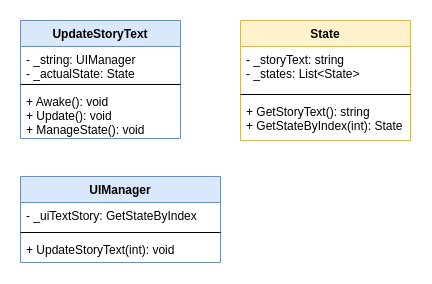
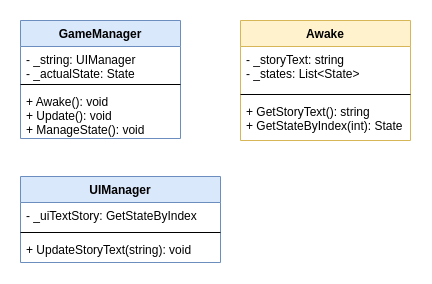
node "UpdateStoryText": label "UpdateStoryText" -> "GameManager"
node "State": label "State" -> "Awake"
node "+ UpdateStoryText(int): void": label "+ UpdateStoryText(int): void" -> "+ UpdateStoryText(string): void"
